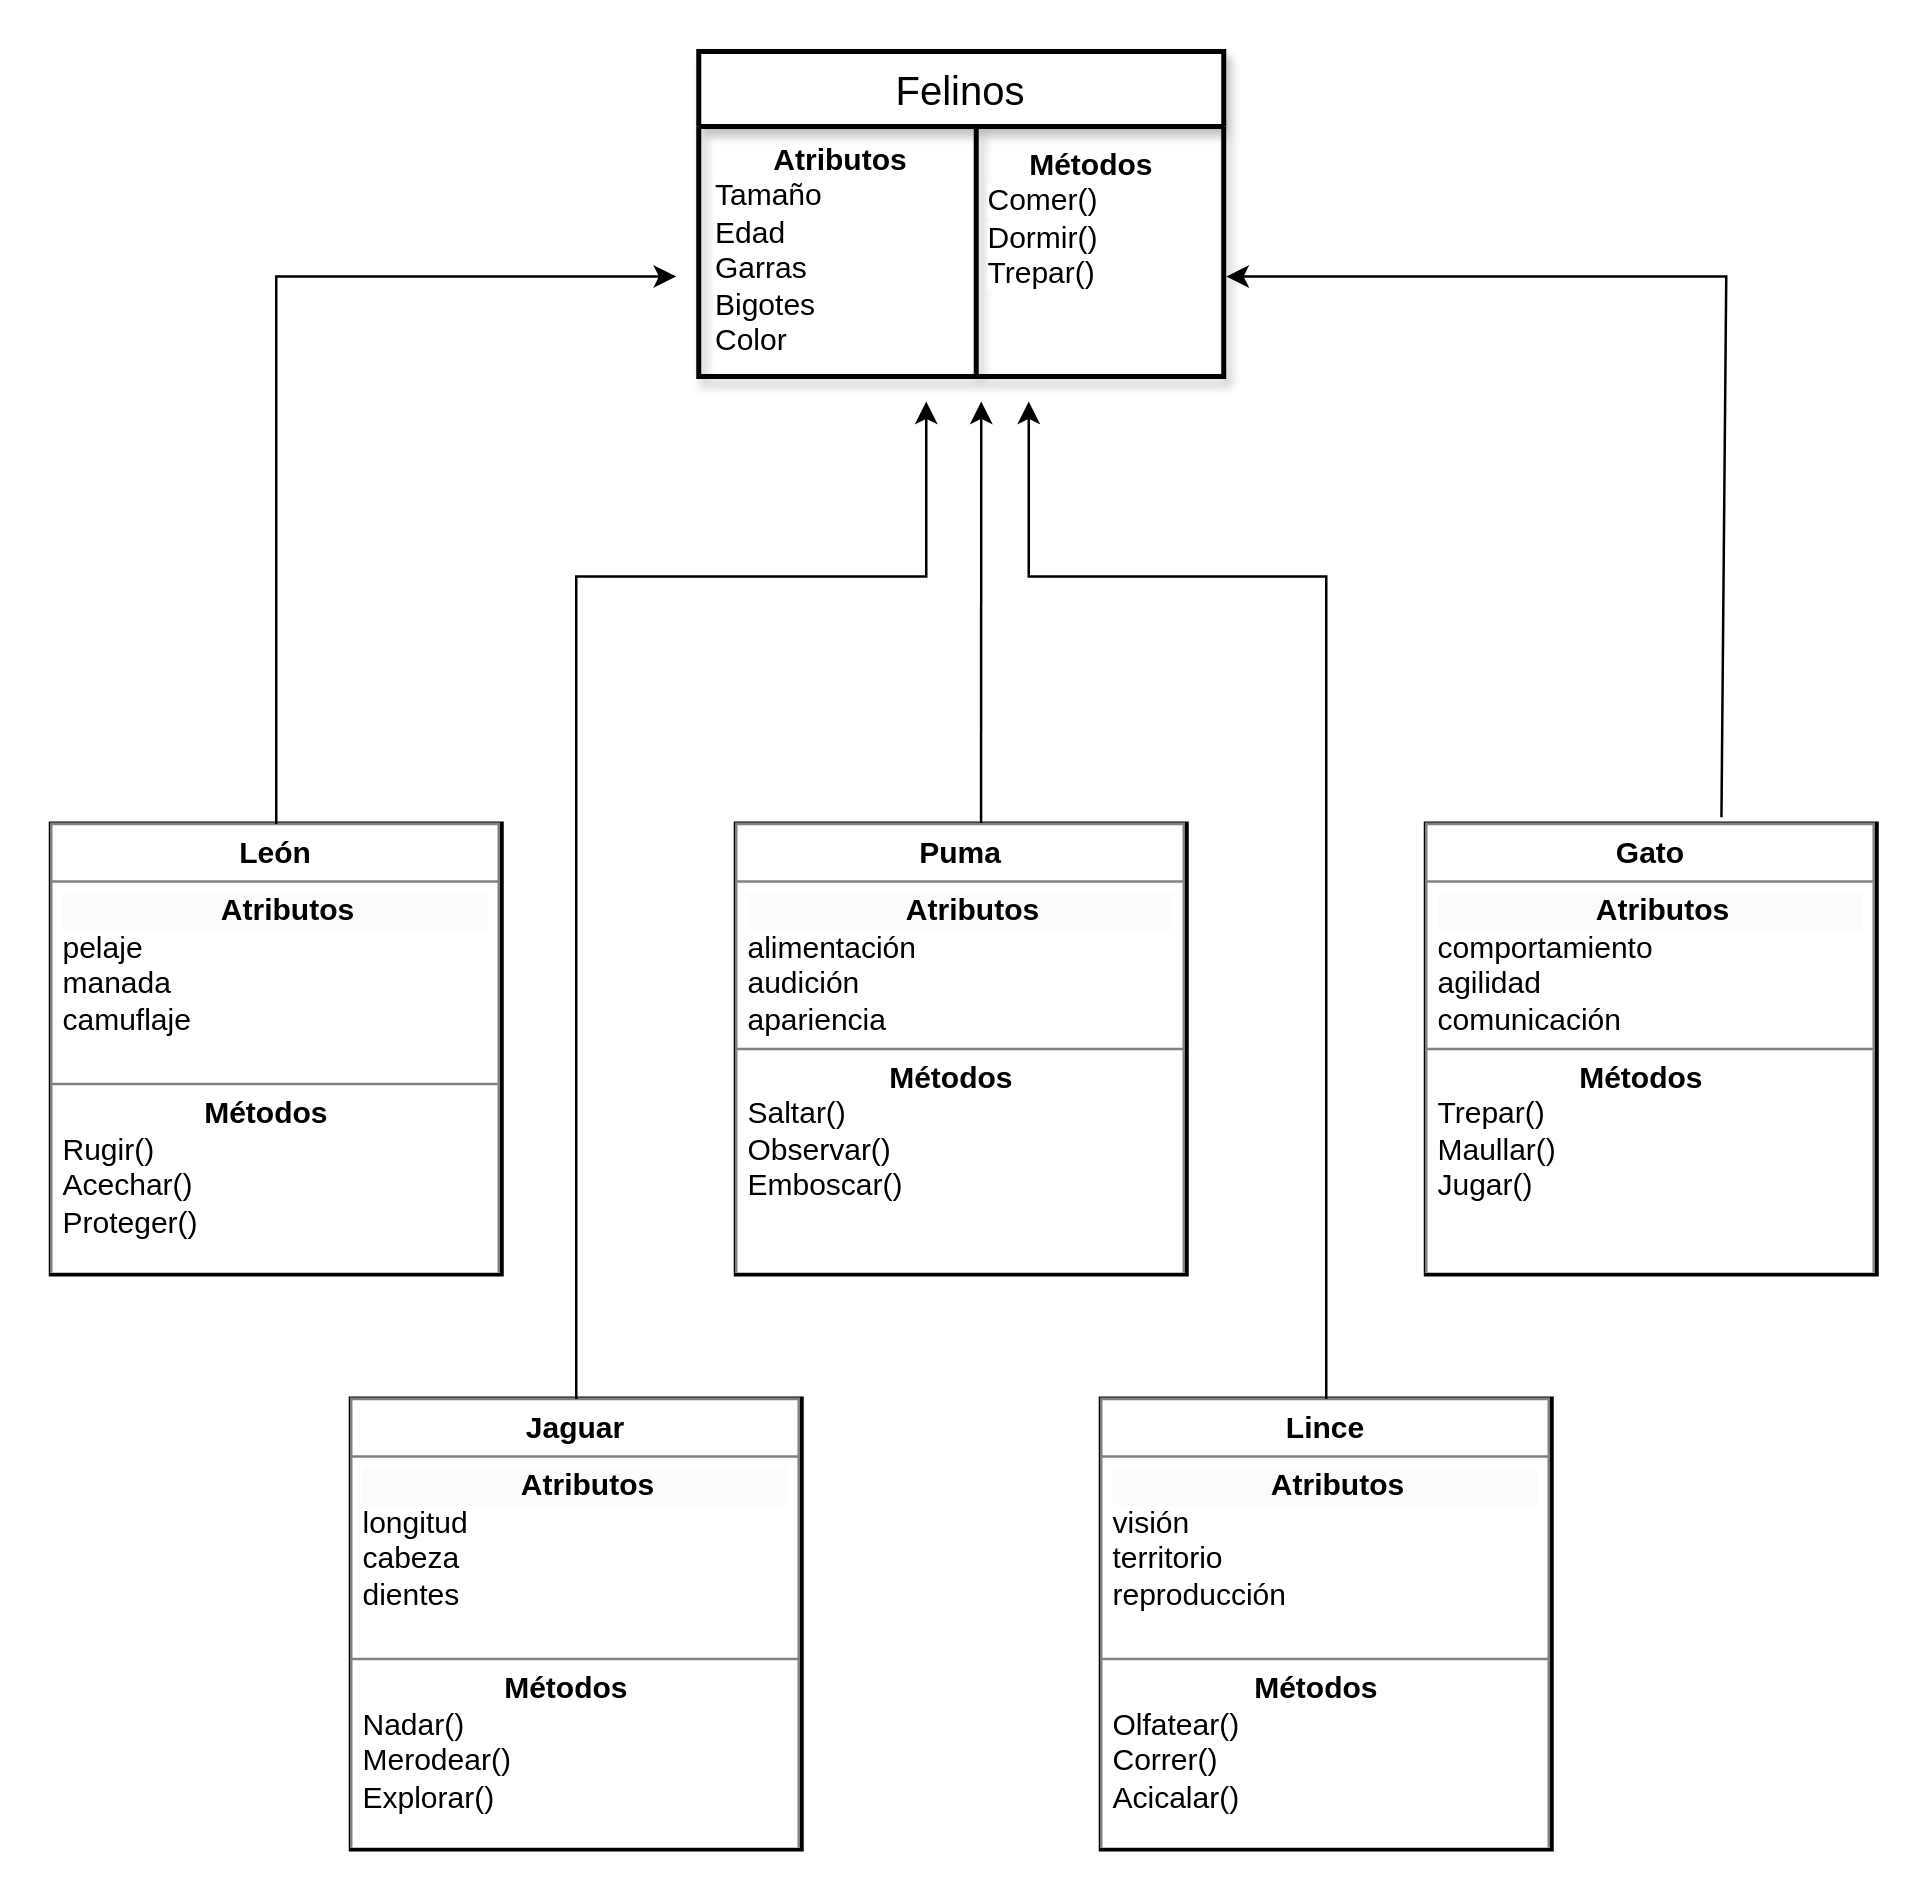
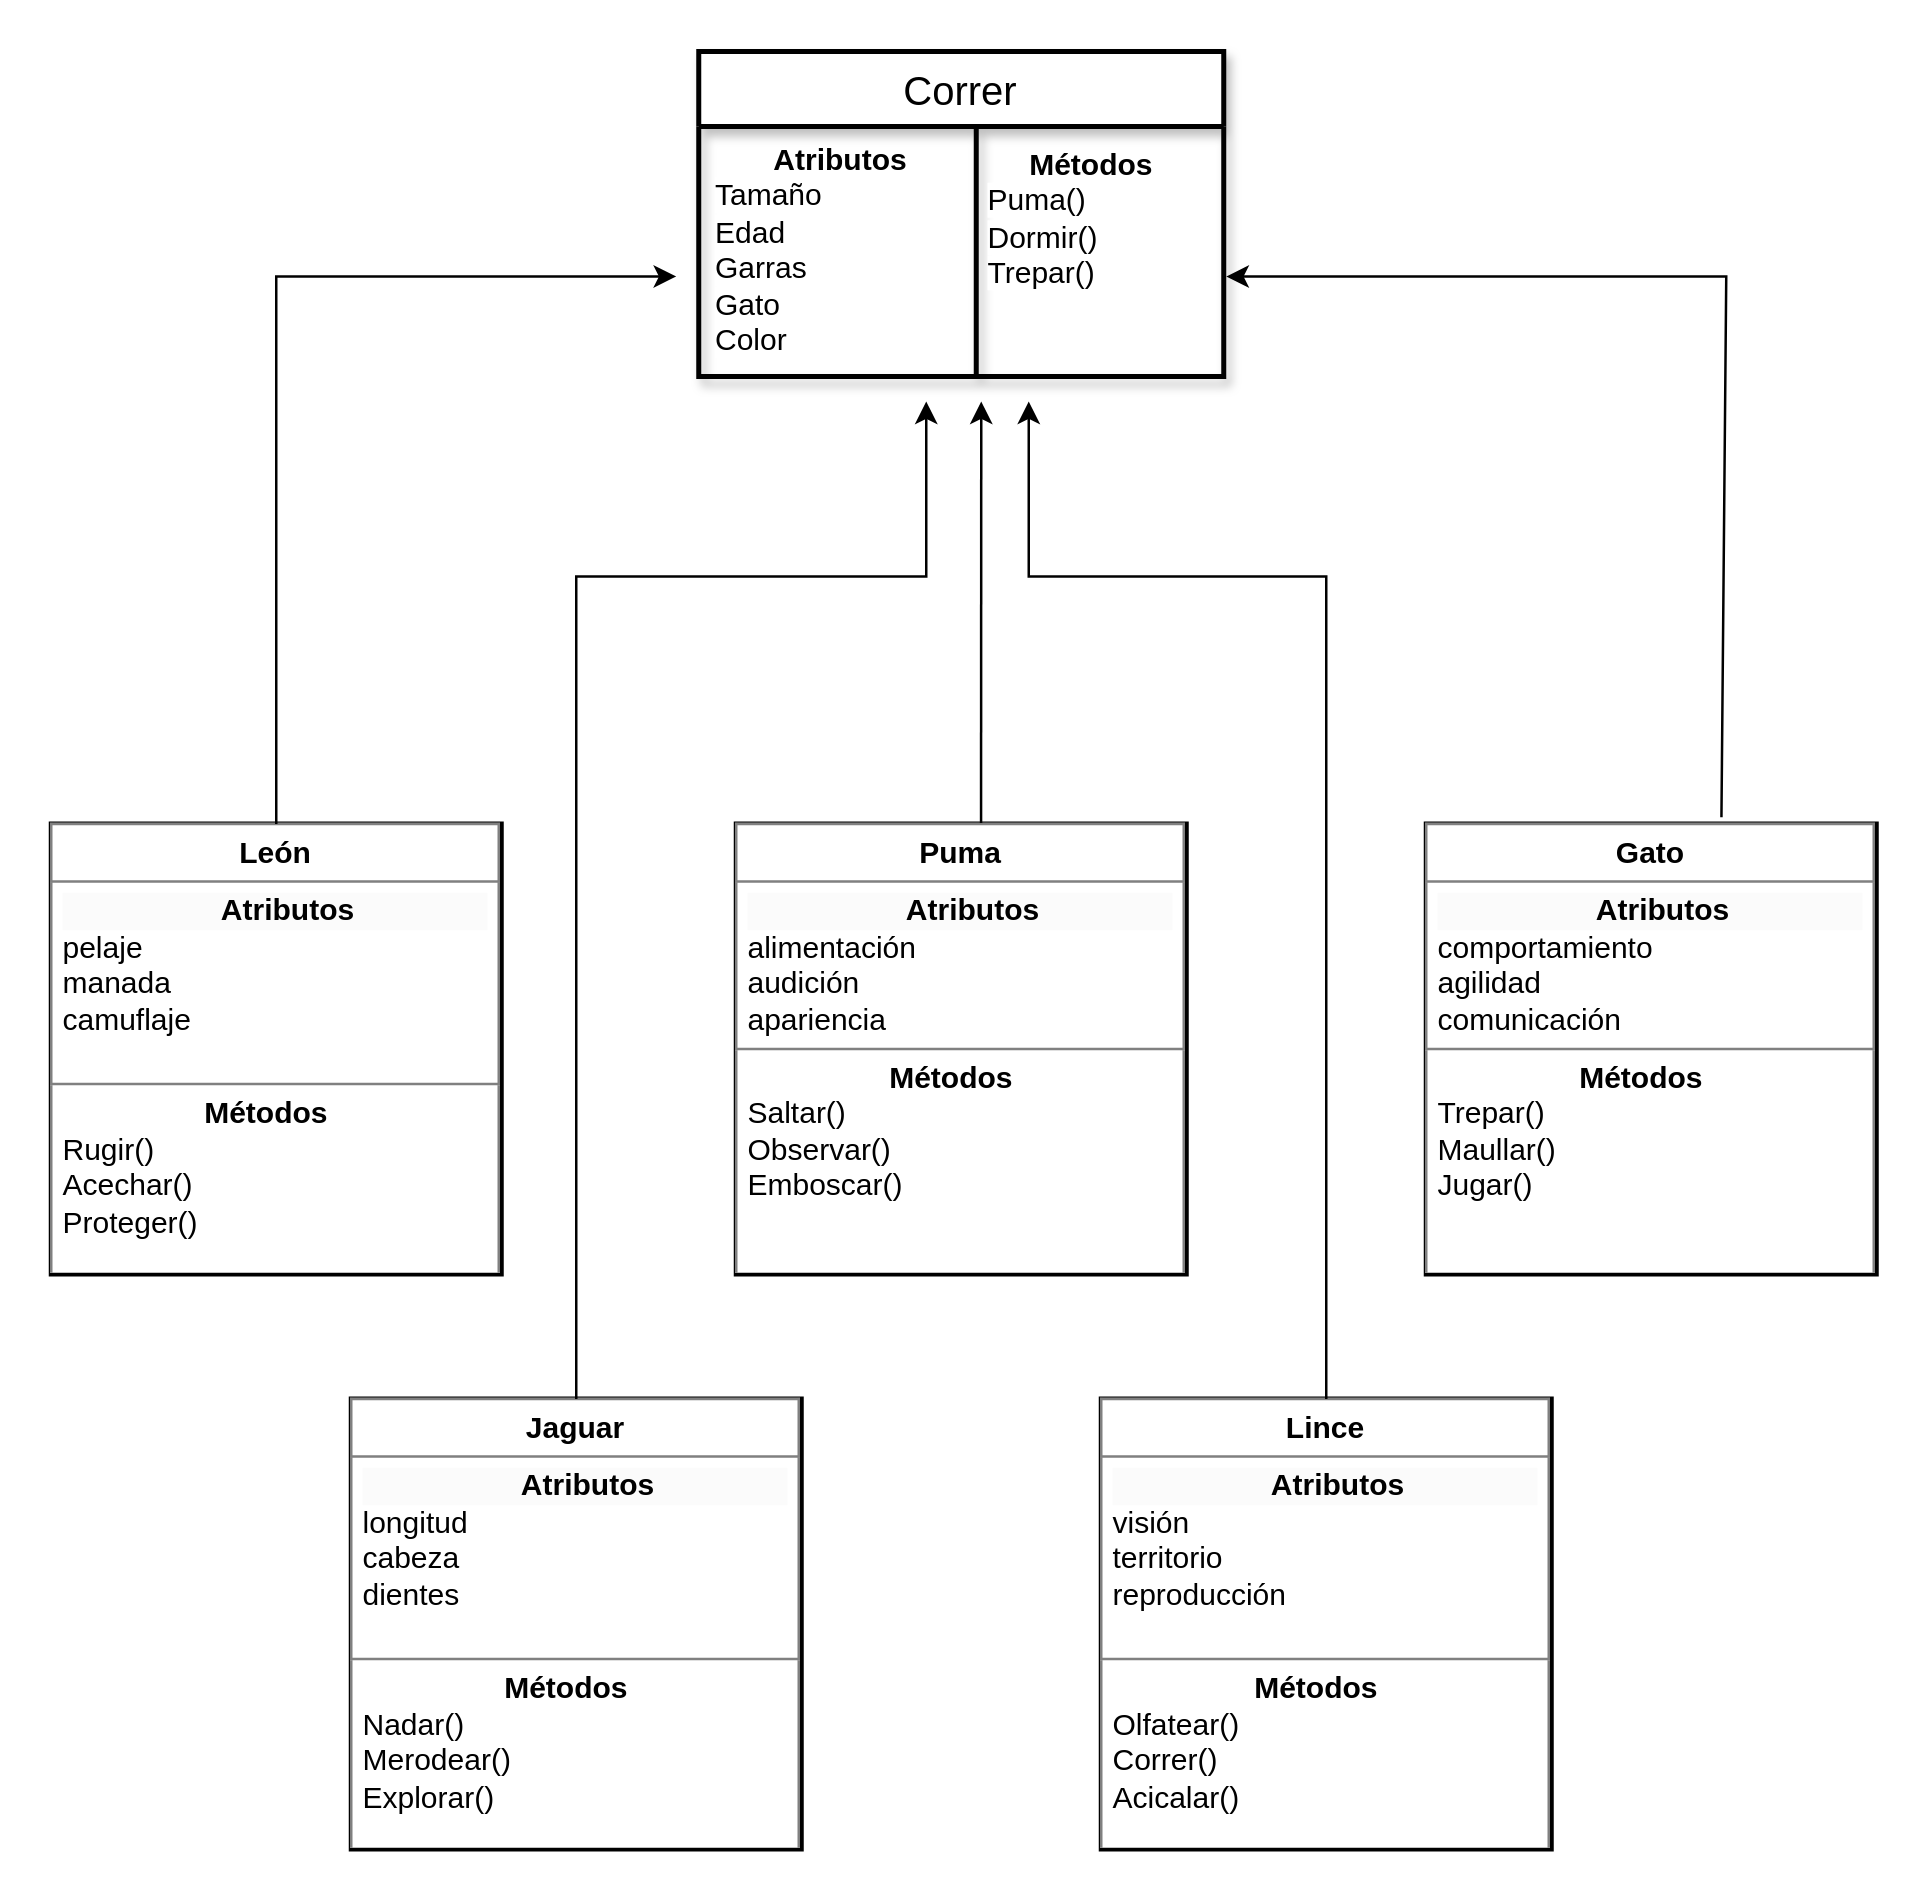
node "Felinos": label "Felinos" -> "Correr"
node "Métodos Comer() Dormir()Trepar()": label "Métodos Comer() Dormir()Trepar()" -> "Métodos Puma() Dormir()Trepar()"
node "Atributos TamañoEdad Garras Bigotes Color": label "Atributos TamañoEdad Garras Bigotes Color" -> "Atributos TamañoEdad Garras Gato Color"
